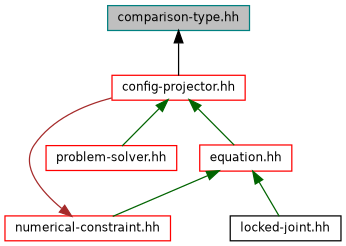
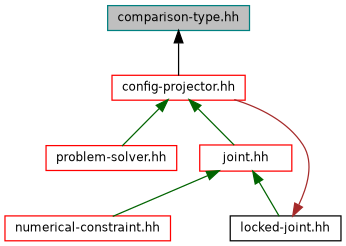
edge "config-projector.hh" -> "numerical-constraint.hh": now "config-projector.hh" -> "locked-joint.hh"
node "equation.hh": label "equation.hh" -> "joint.hh"
